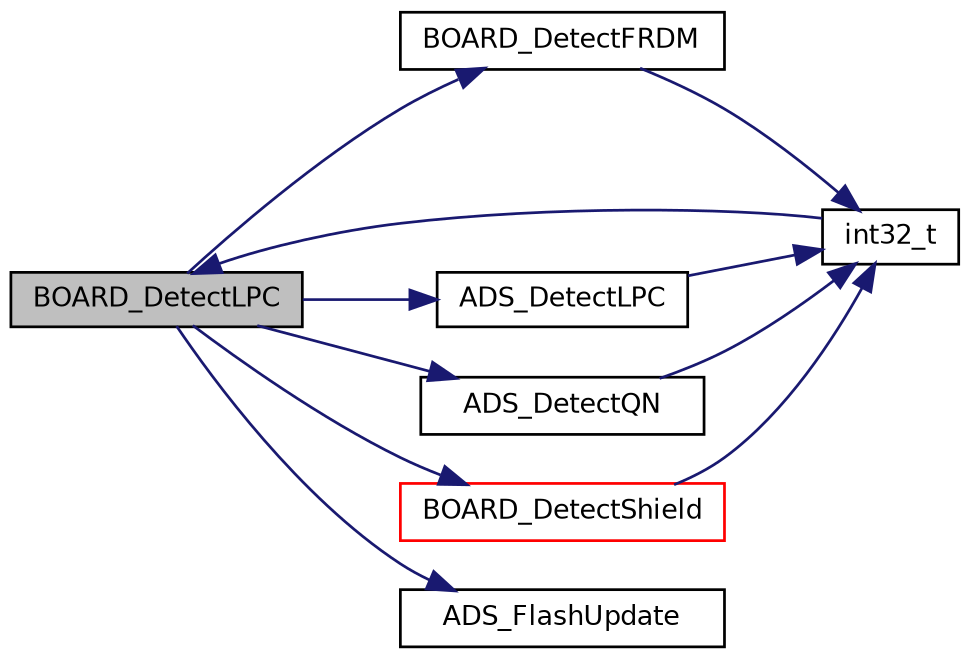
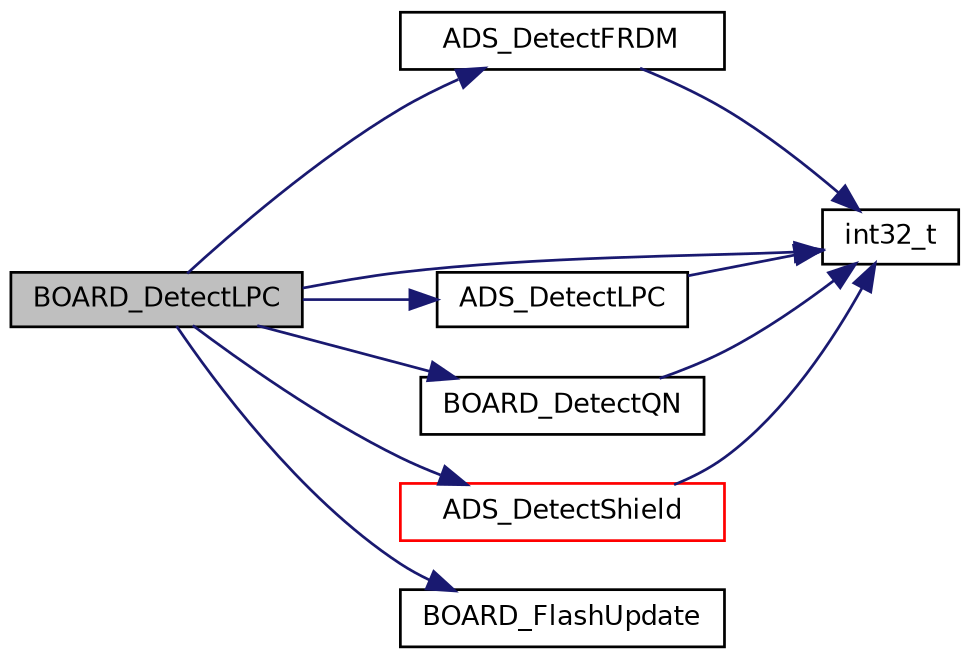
node "BOARD_DetectFRDM": label "BOARD_DetectFRDM" -> "ADS_DetectFRDM"
edge "int32_t" -> "BOARD_DetectLPC": reversed
node "ADS_DetectQN": label "ADS_DetectQN" -> "BOARD_DetectQN"
node "BOARD_DetectShield": label "BOARD_DetectShield" -> "ADS_DetectShield"
node "ADS_FlashUpdate": label "ADS_FlashUpdate" -> "BOARD_FlashUpdate"
